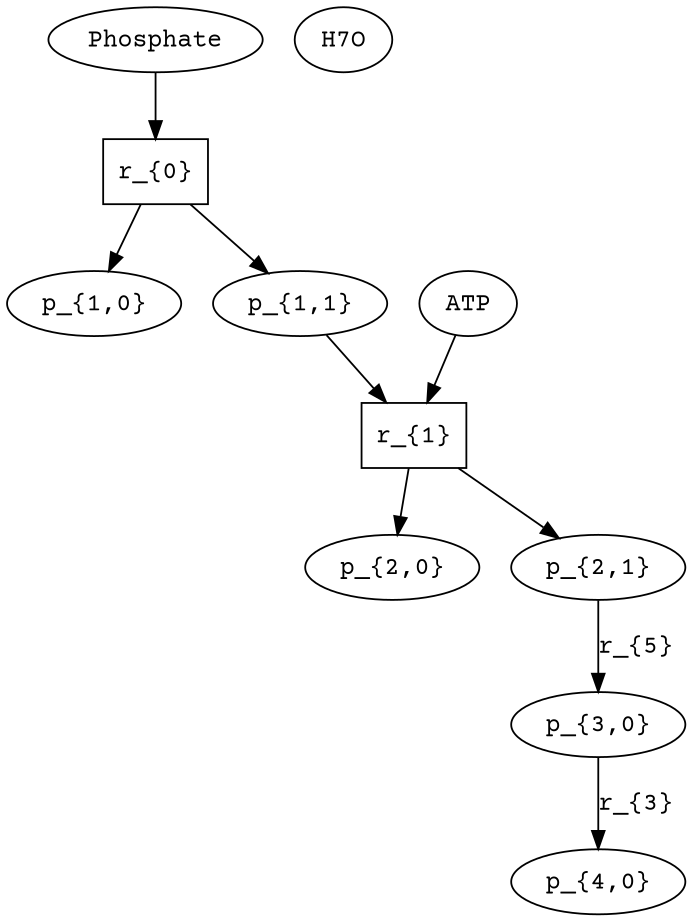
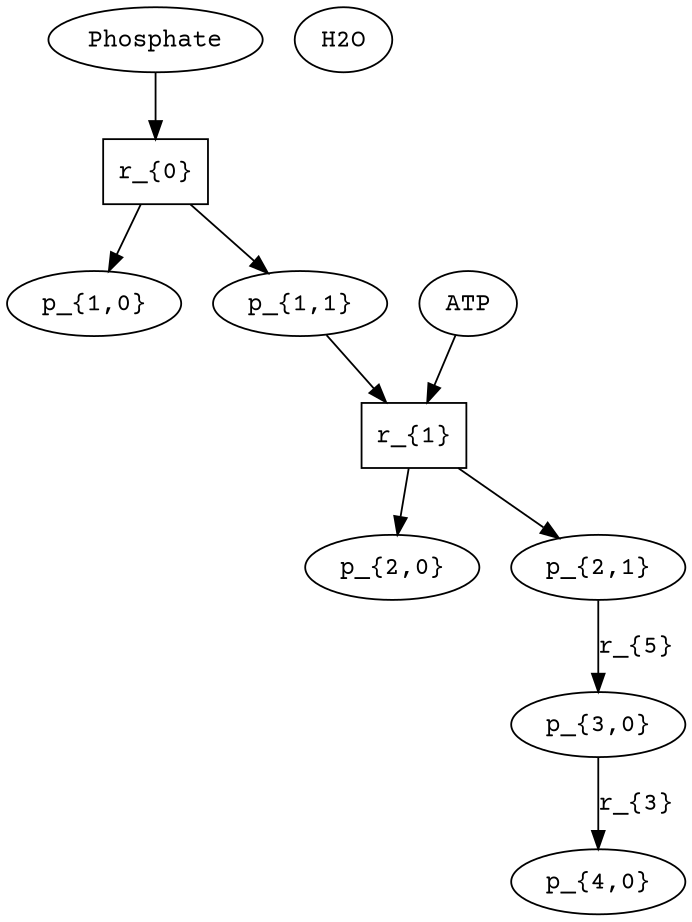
node "H7O": label "H7O" -> "H2O"
